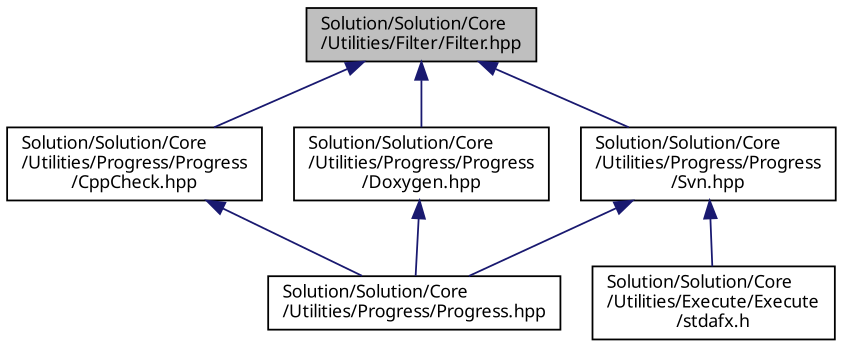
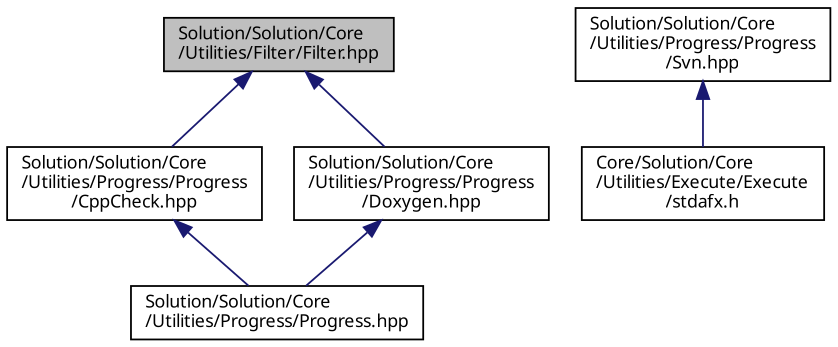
edge "Solution/Solution/Core /Utilities/Progress/Progress /Svn.hpp" -> "Solution/Solution/Core /Utilities/Filter/Filter.hpp": removed
edge "Solution/Solution/Core /Utilities/Progress/Progress.hpp" -> "Solution/Solution/Core /Utilities/Progress/Progress /Svn.hpp": removed
node "Solution/Solution/Core /Utilities/Execute/Execute /stdafx.h": label "Solution/Solution/Core /Utilities/Execute/Execute /stdafx.h" -> "Core/Solution/Core /Utilities/Execute/Execute /stdafx.h"
